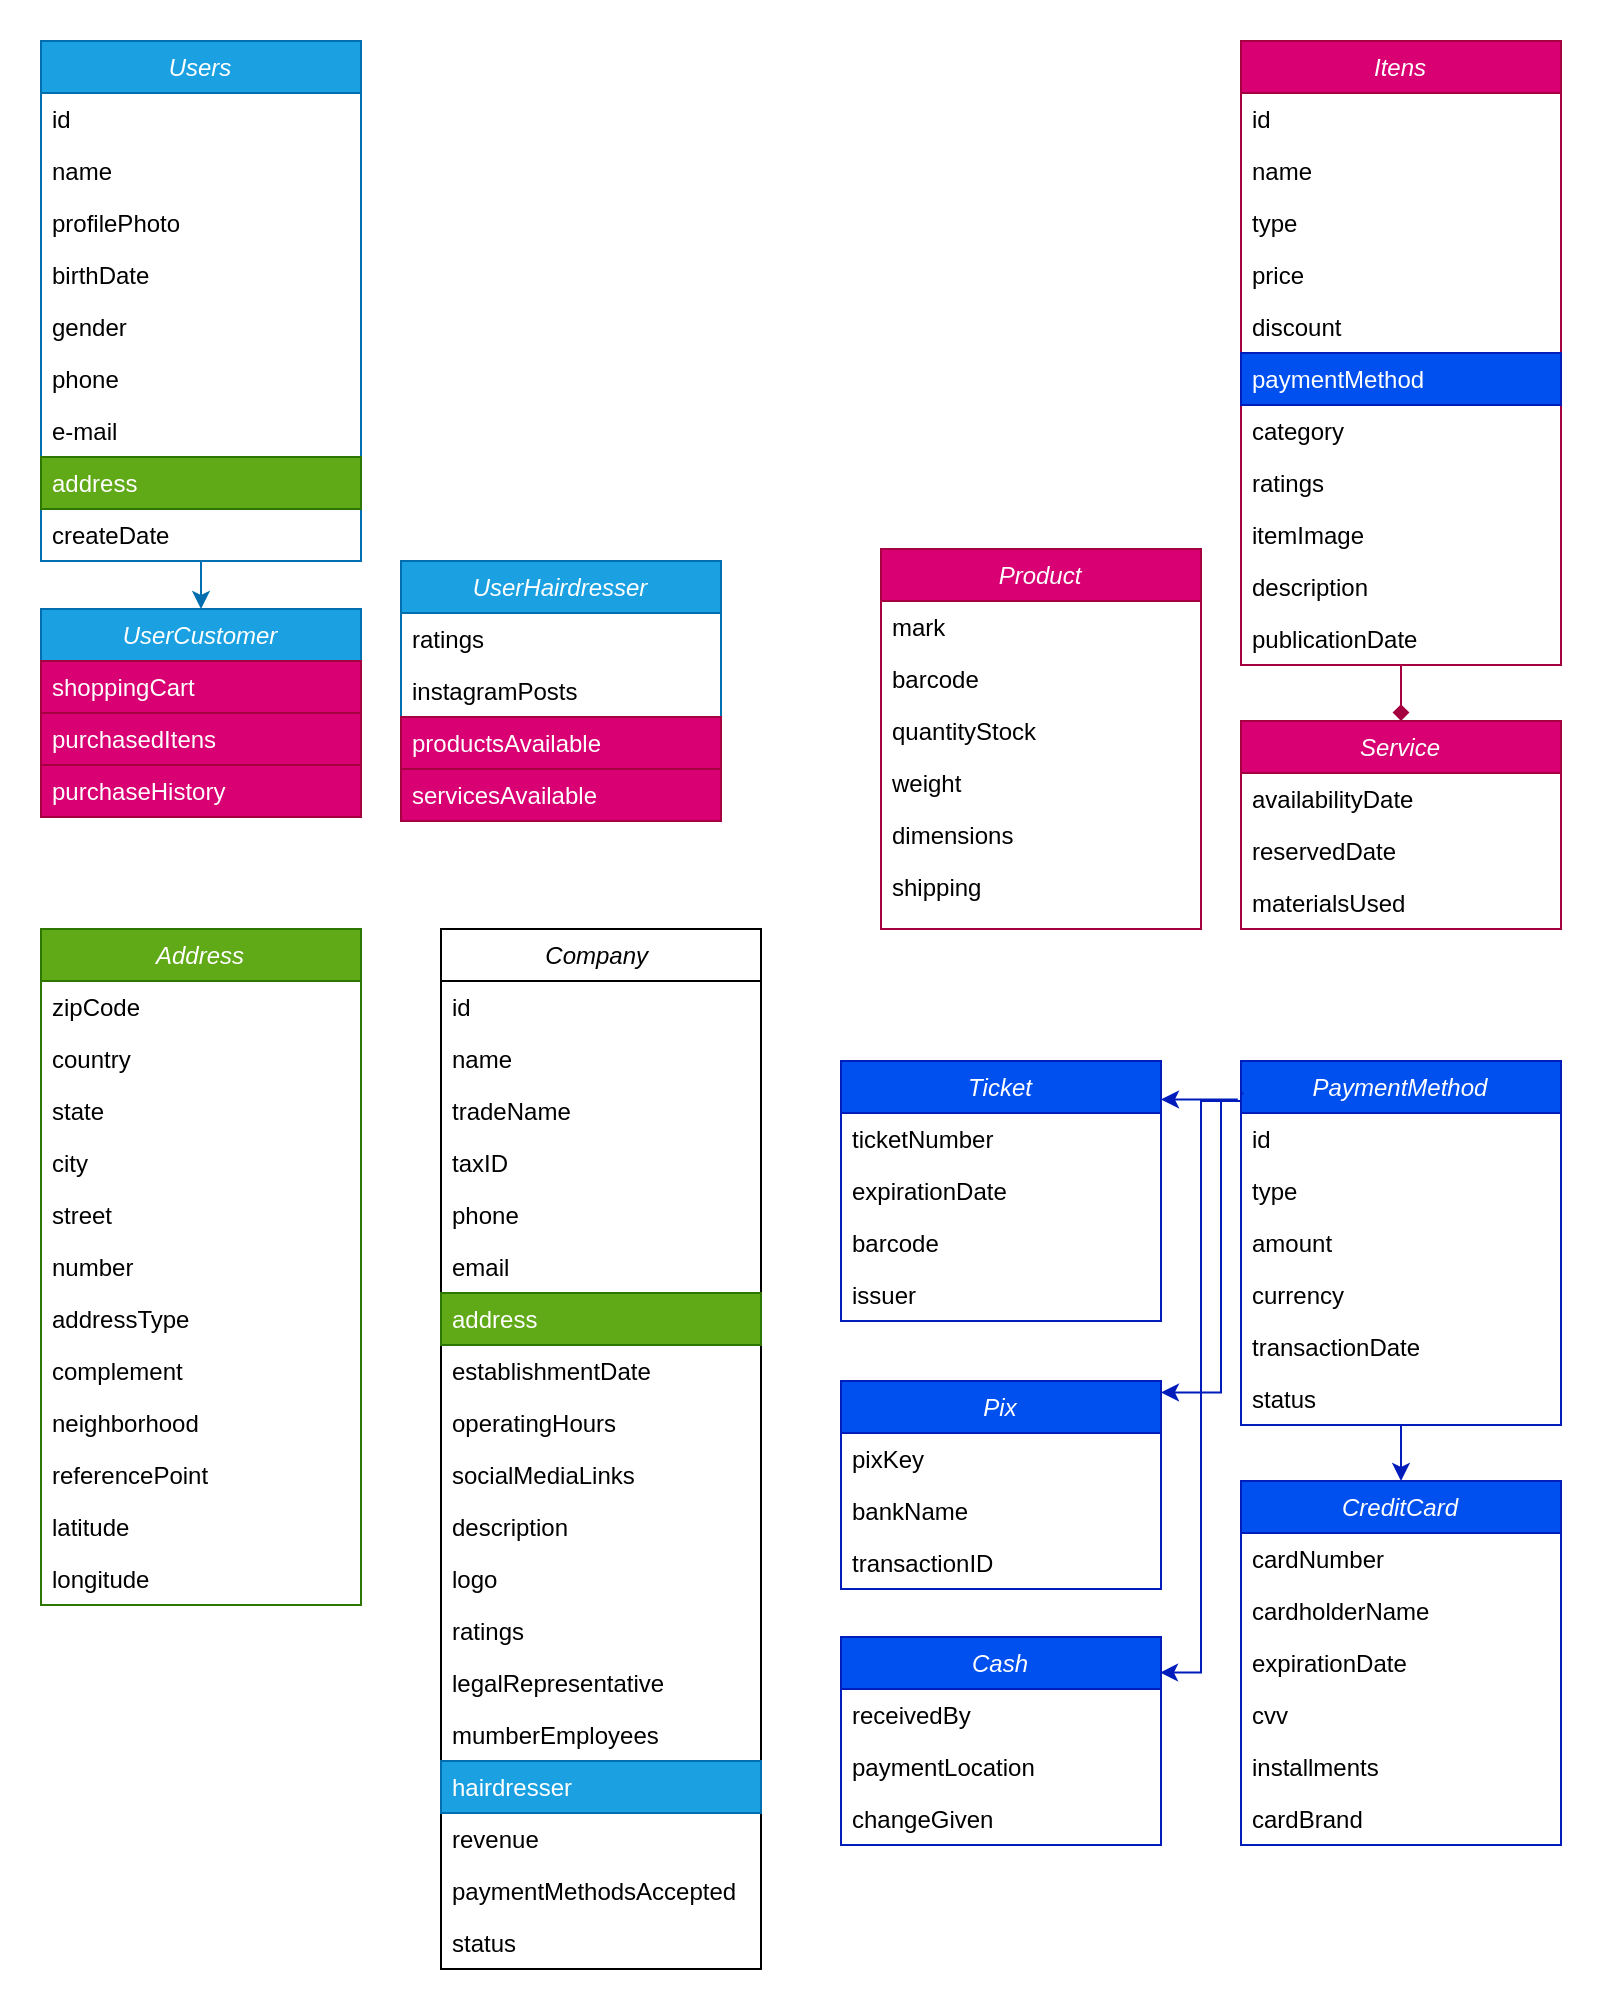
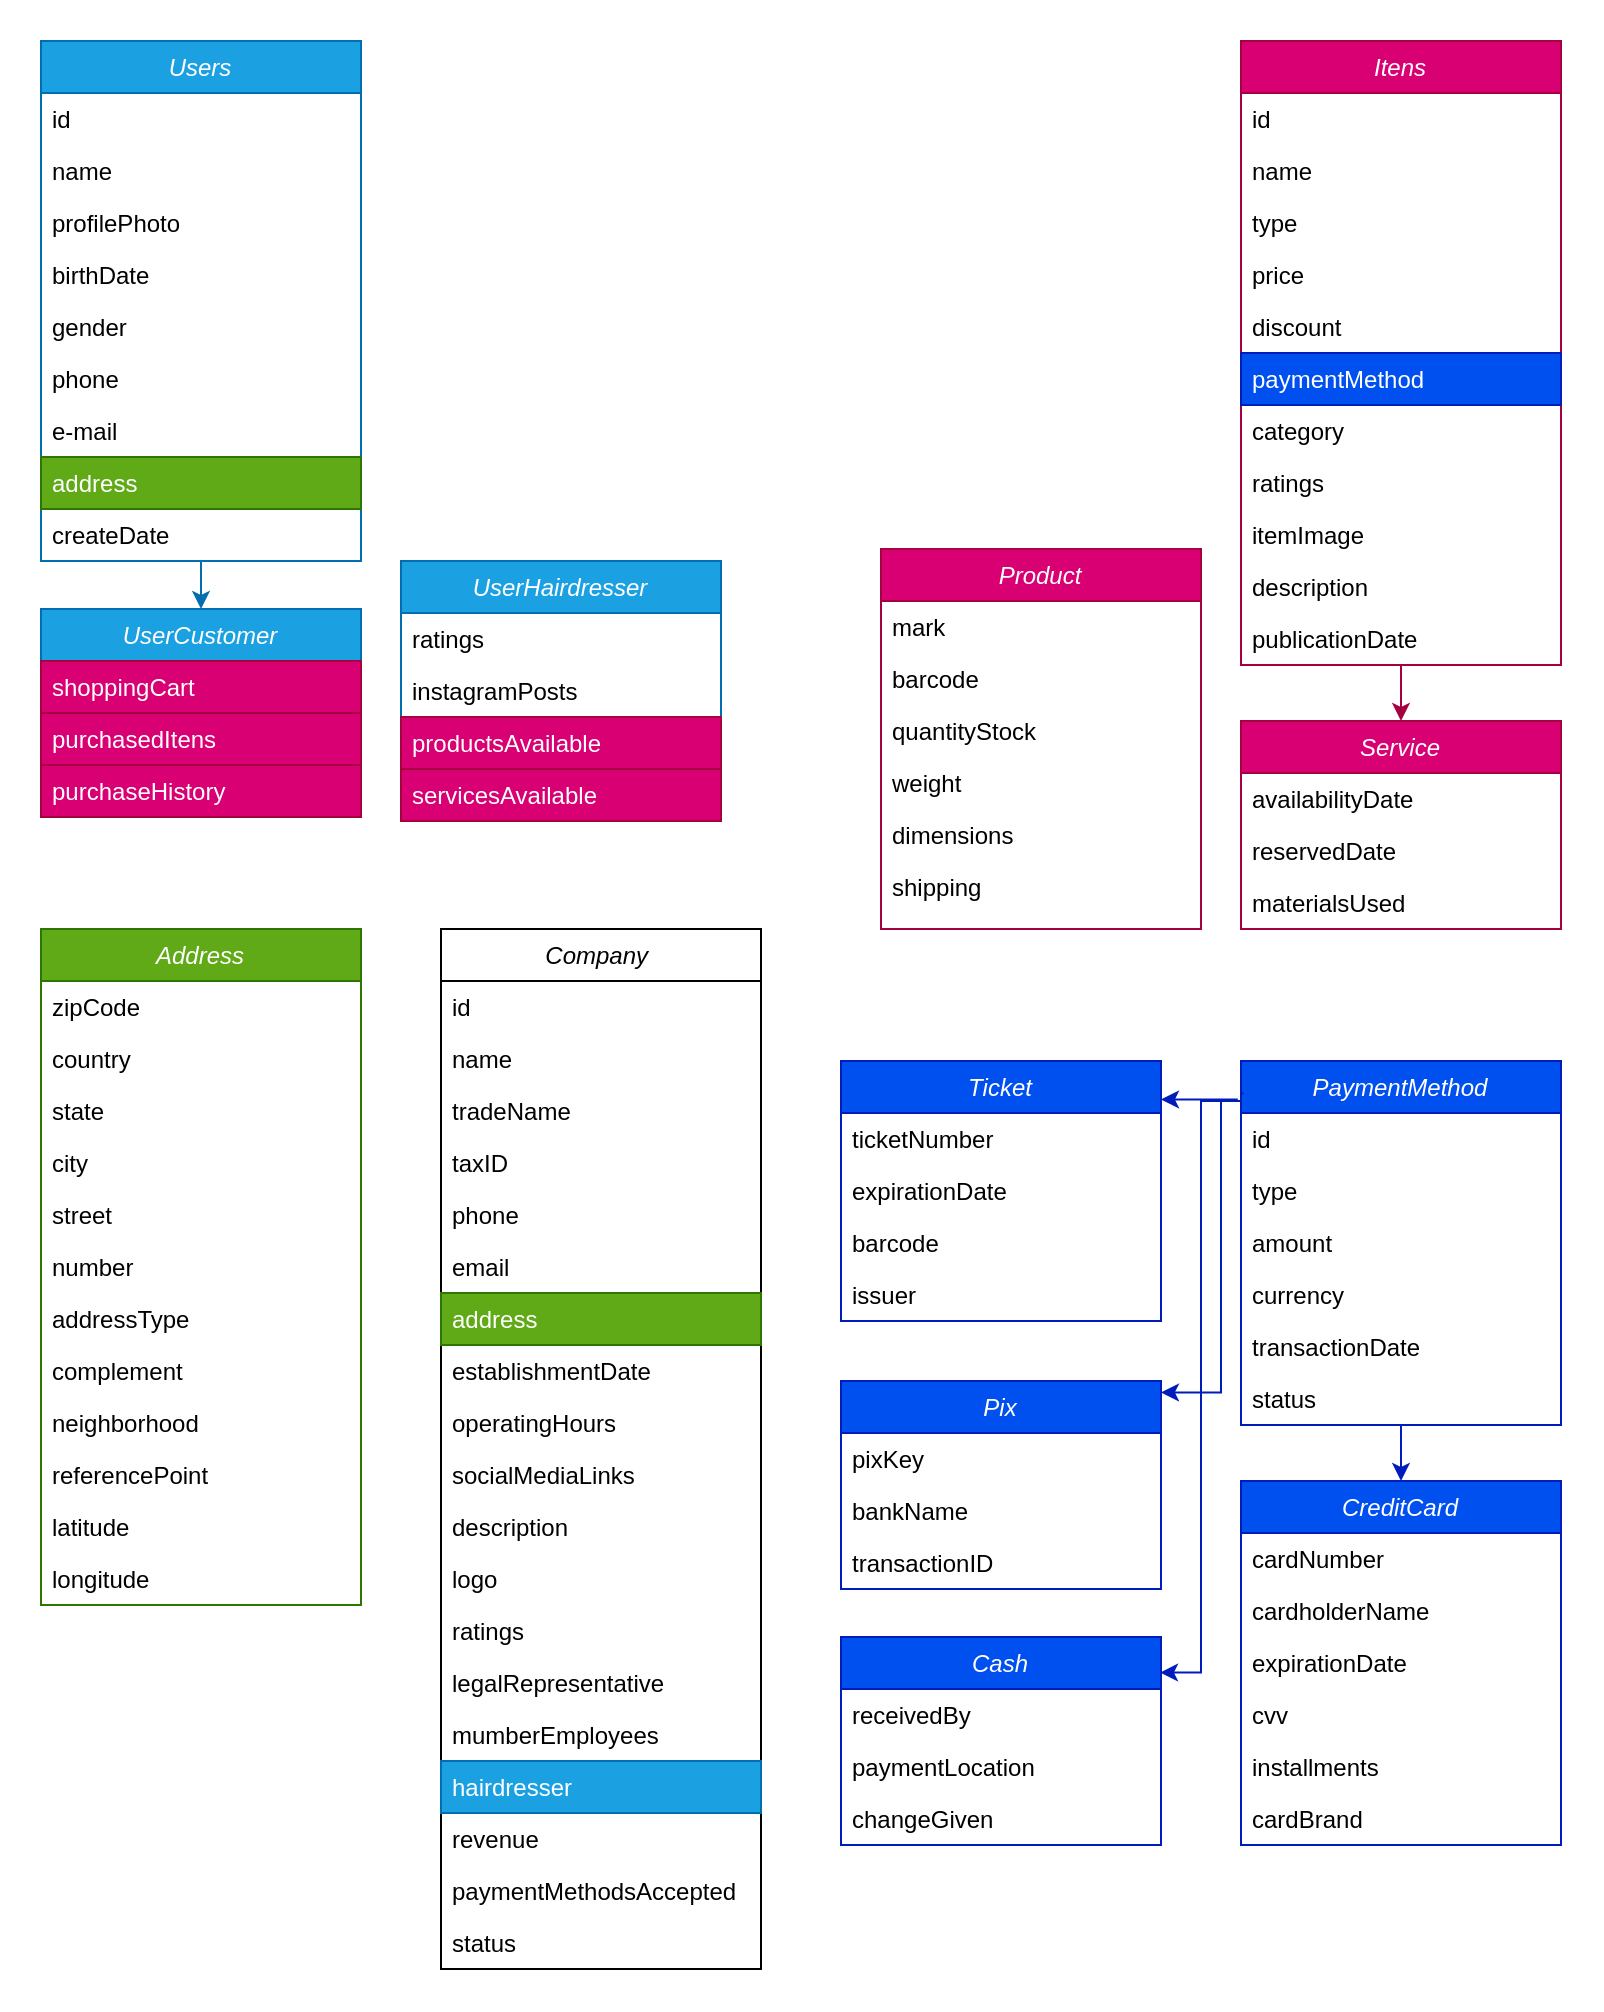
edge "Itens" -> "Service": arrowhead diamond -> classic
